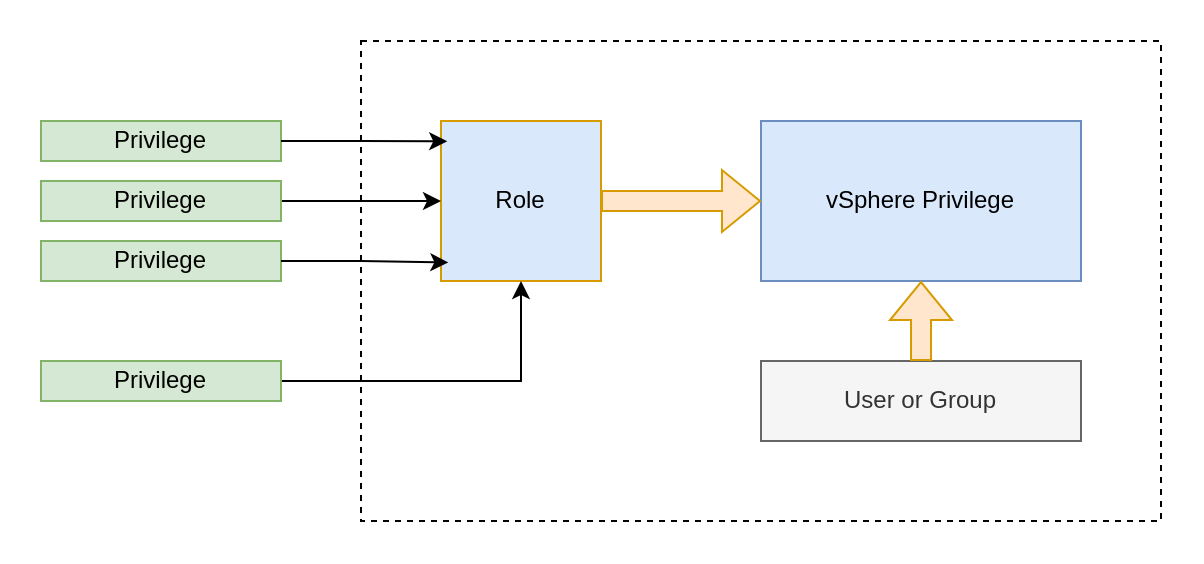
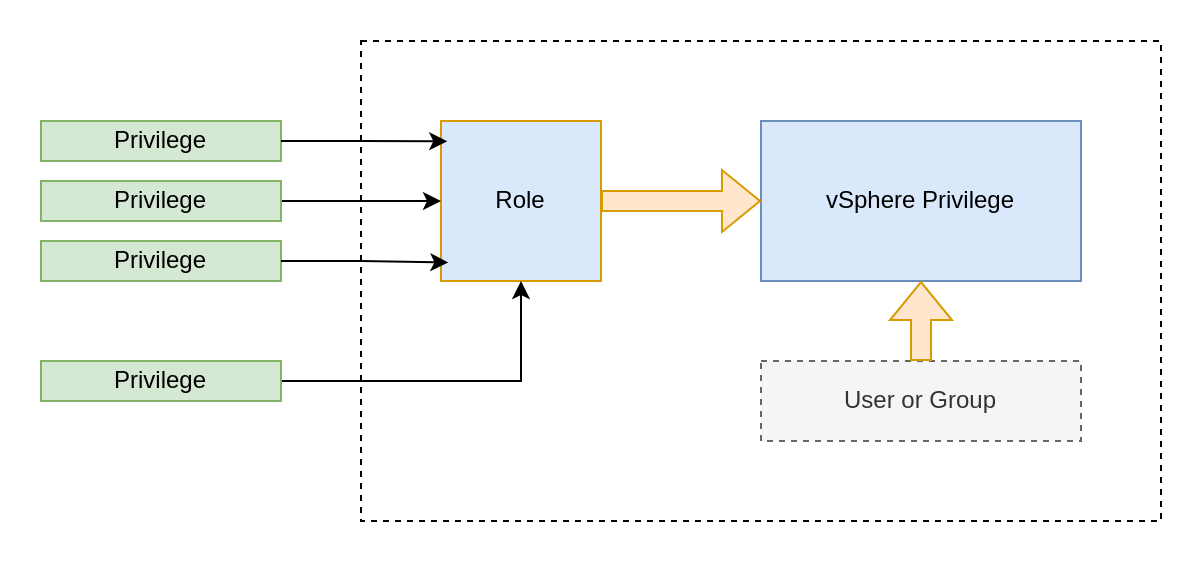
node "User or Group": style solid -> dashed
